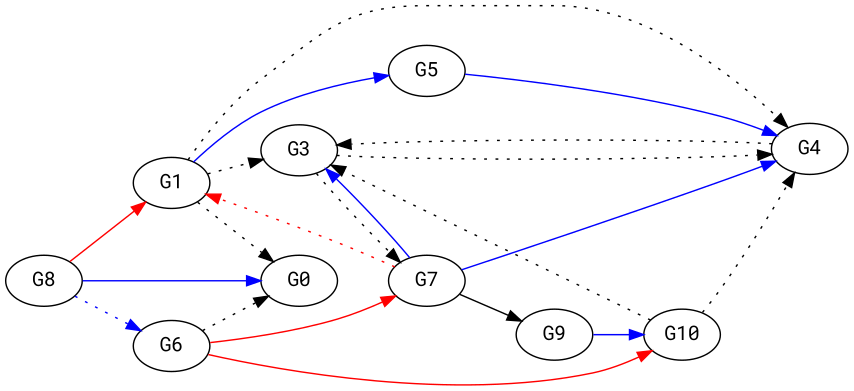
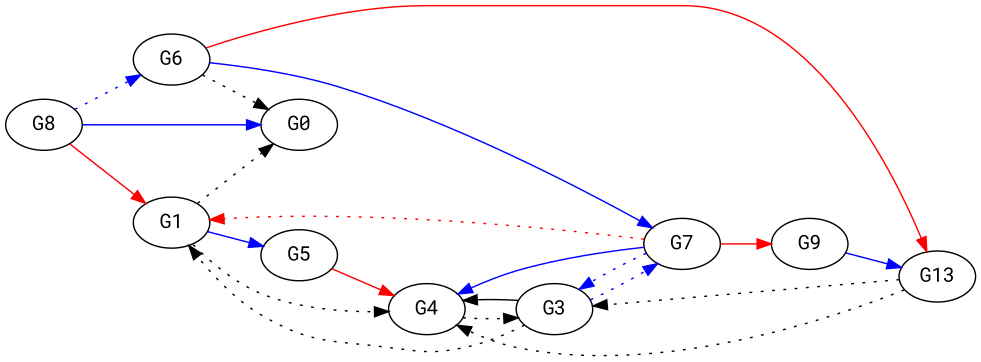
edge "G5" -> "G4": color blue -> red
edge "G3" -> "G4": style dotted -> solid
edge "G1" -> "G3": reversed
edge "G3" -> "G7": color black -> blue
edge "G7" -> "G3": style solid -> dotted
edge "G7" -> "G9": color black -> red
edge "G6" -> "G7": color red -> blue
node "G10": label "G10" -> "G13"
